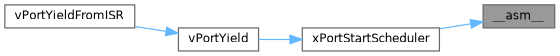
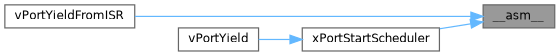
edge "vPortYieldFromISR" -> "vPortYield": now "vPortYieldFromISR" -> "__asm__"
